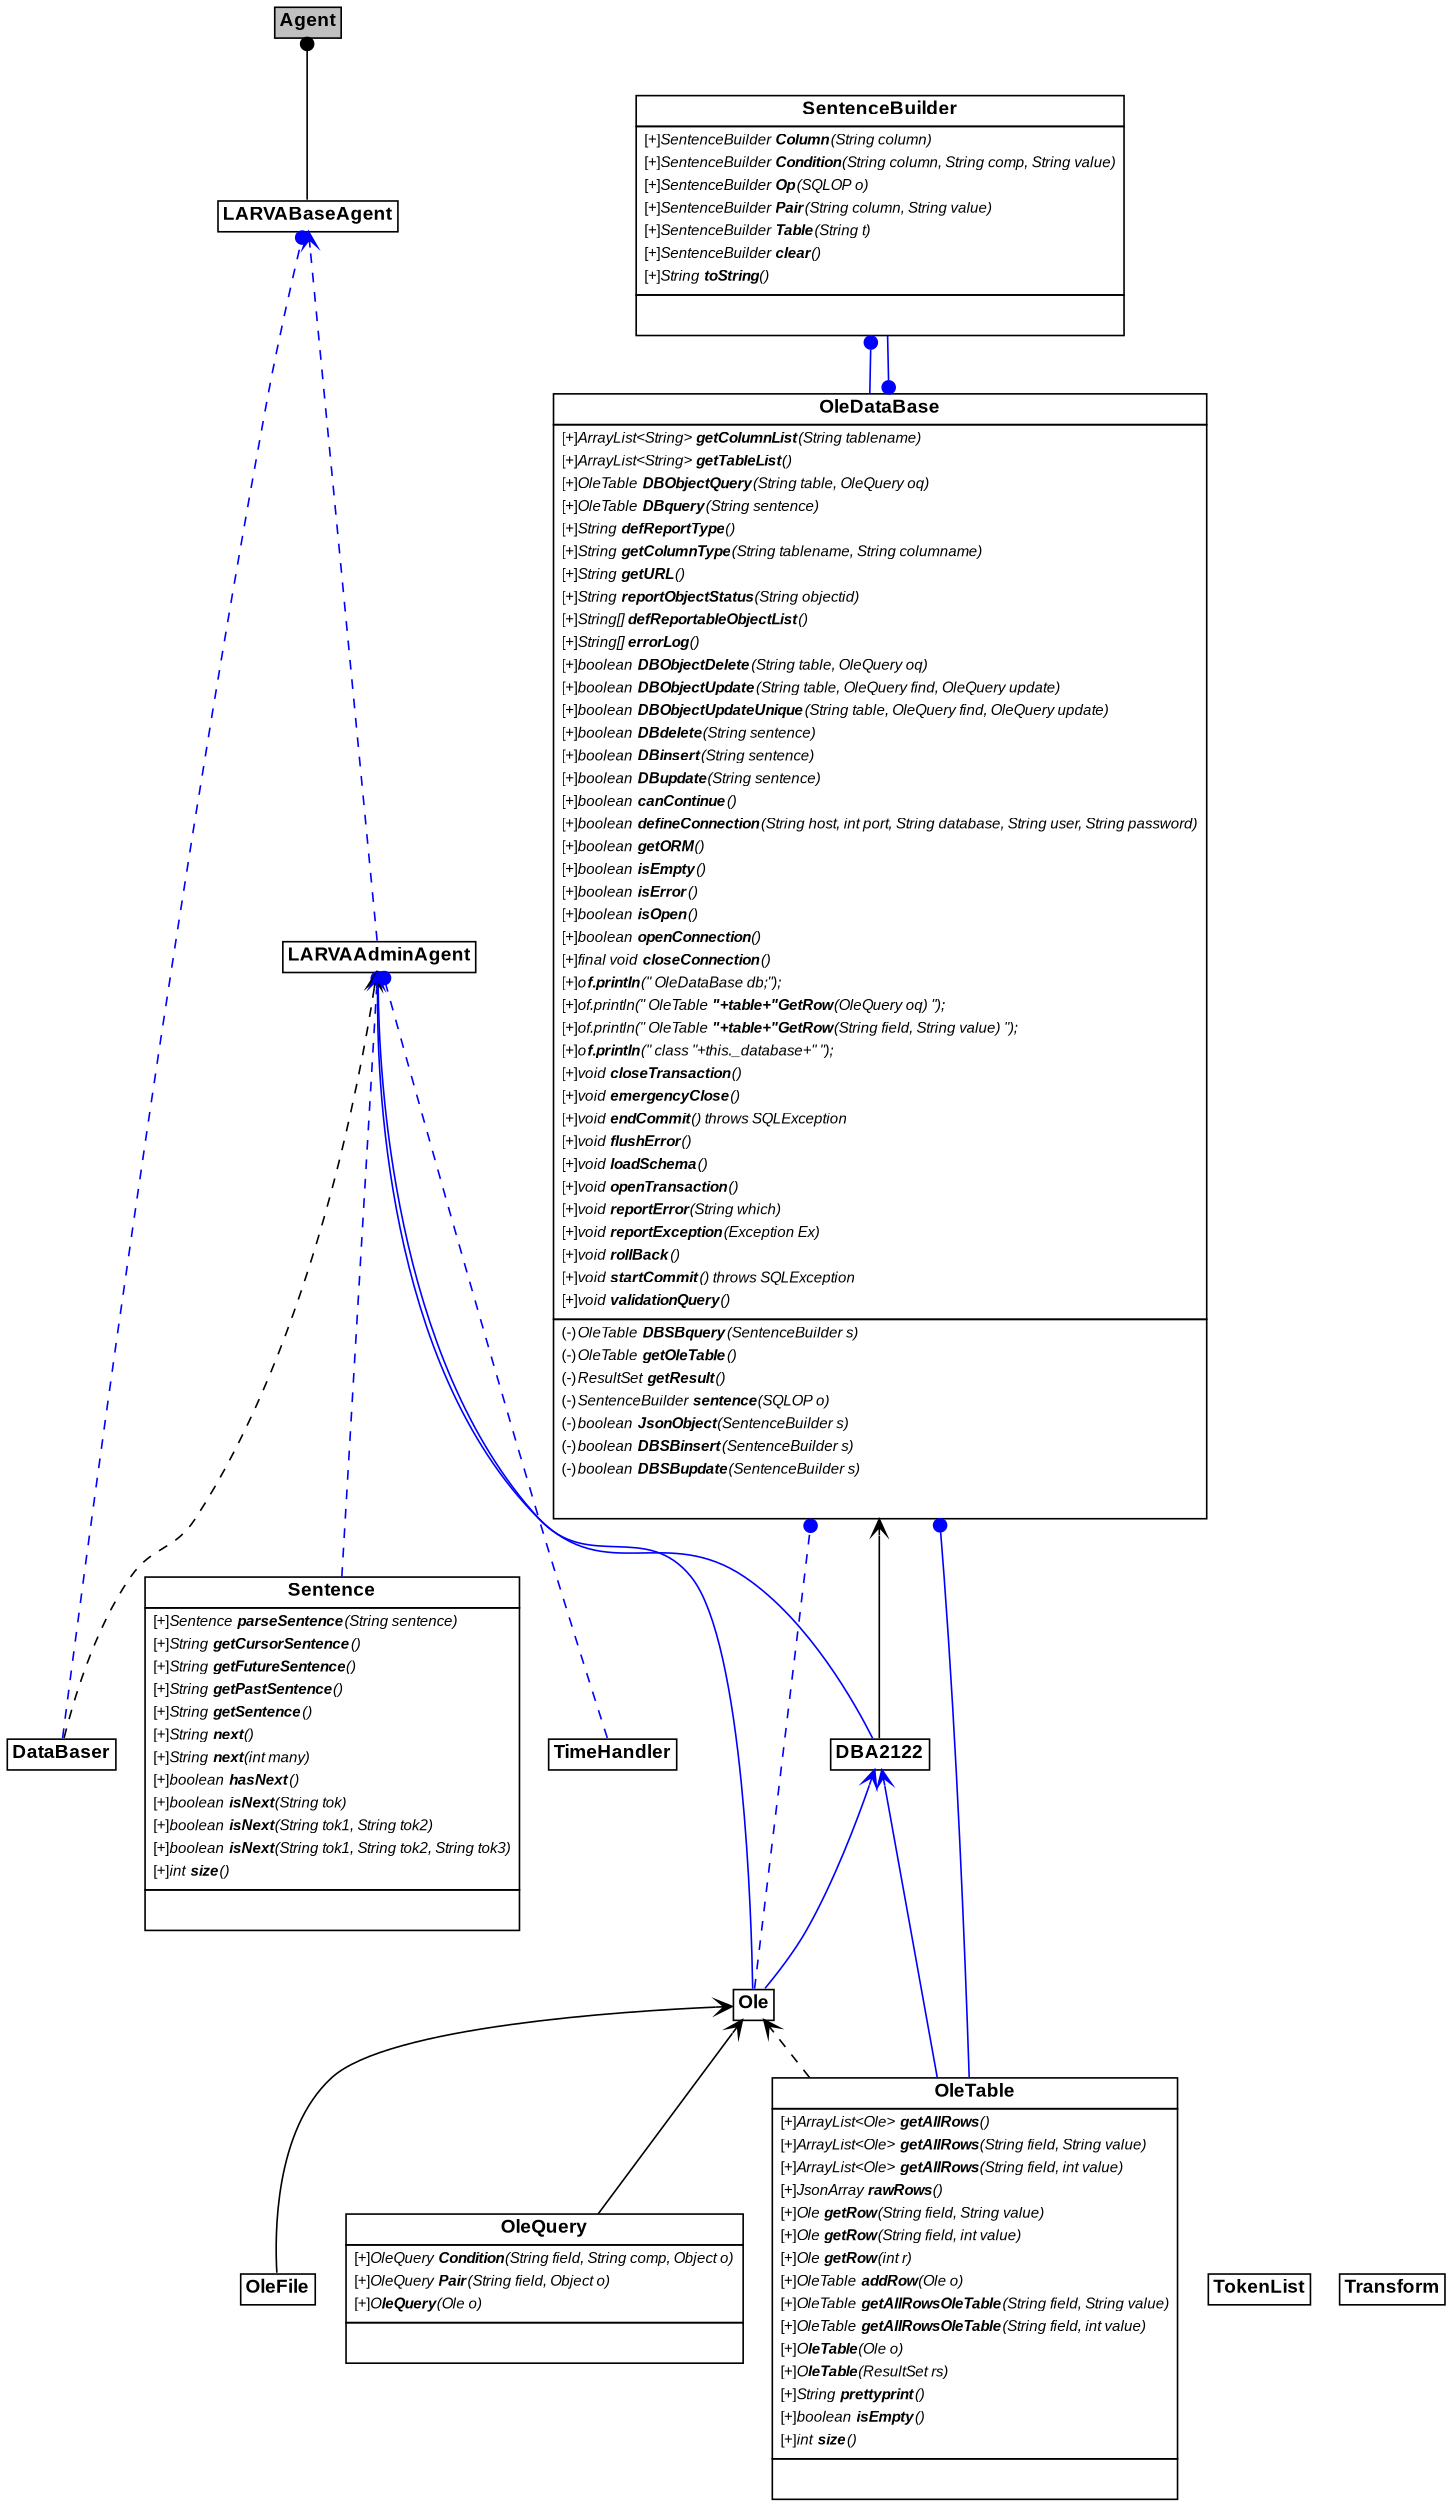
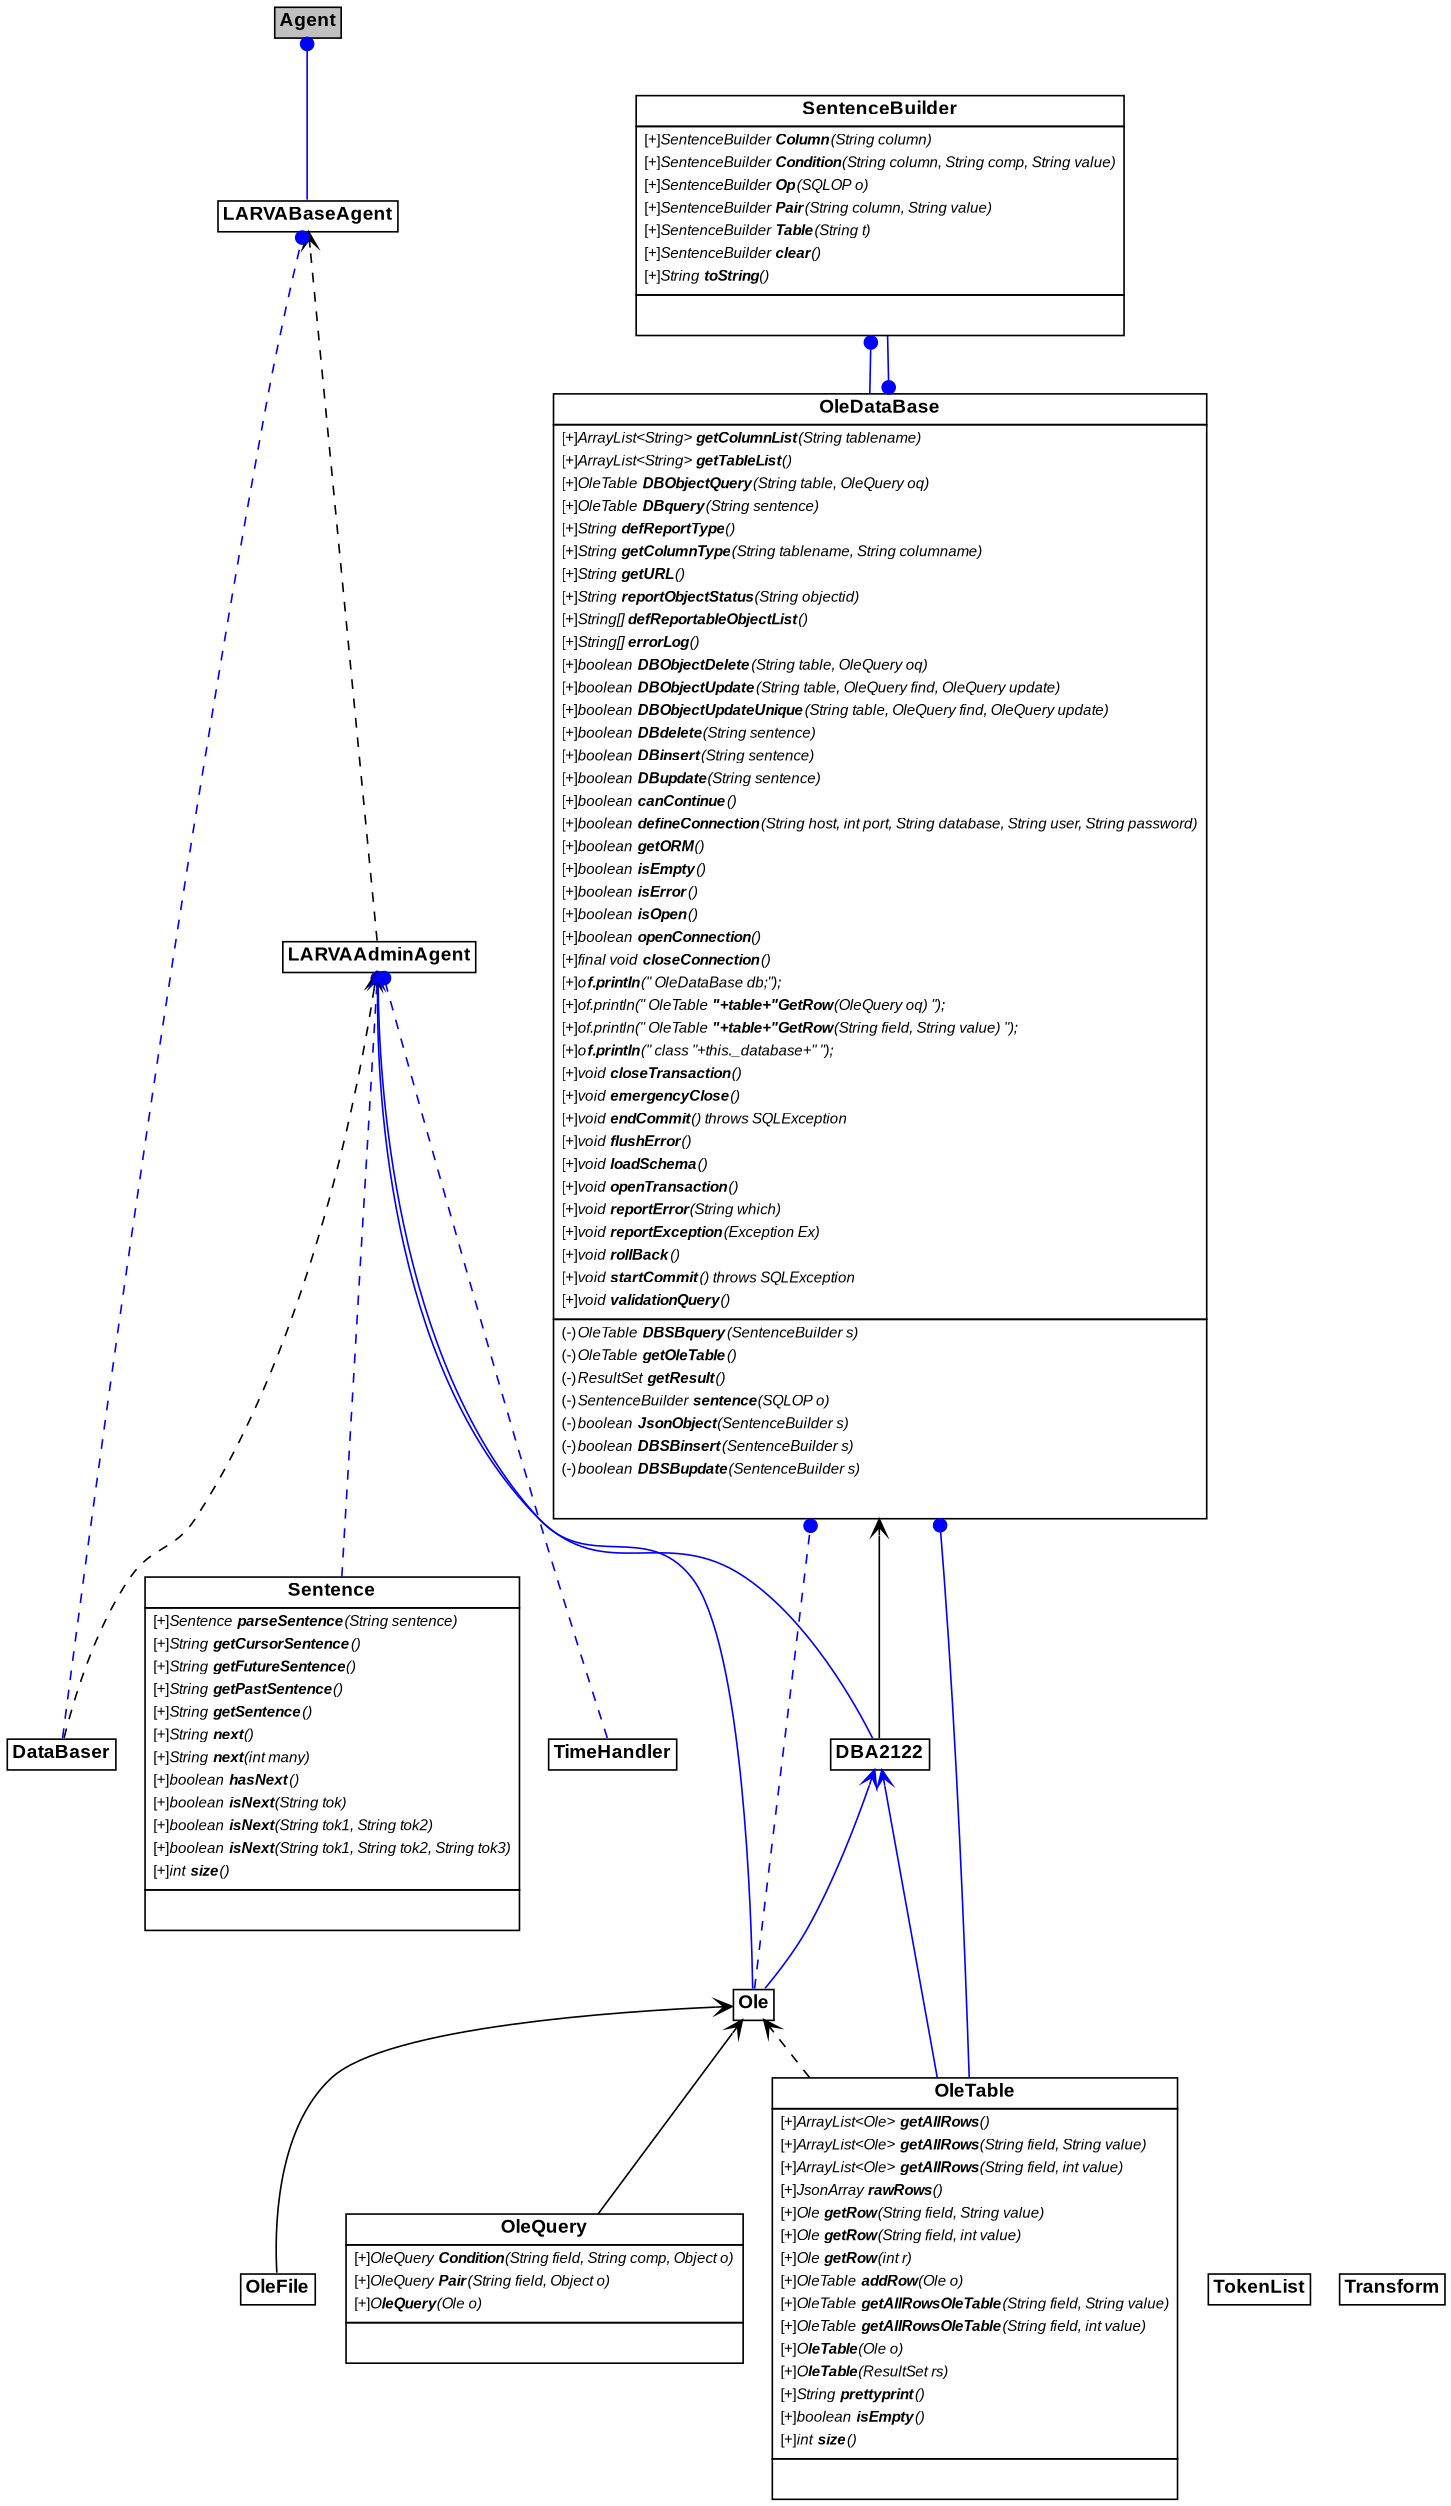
edge "LARVABaseAgent" -> "Agent": color black -> blue
edge "LARVAAdminAgent" -> "LARVABaseAgent": color blue -> black
